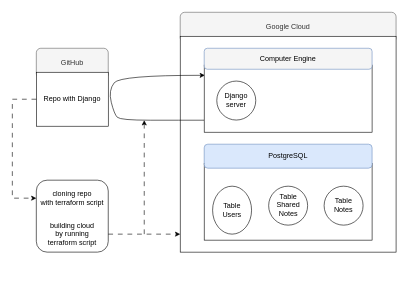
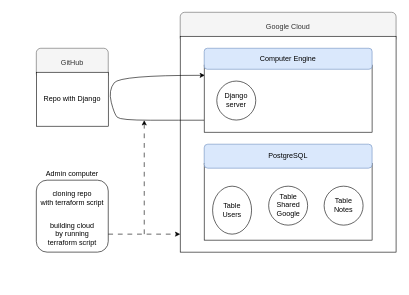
node "Computer Engine": fillcolor #f5f5f5 -> #dae8fc
node "Admin computer": added
edge "Repo with Django" -> "cloning repo with terraform script": removed
node "Table Shared Notes": label "Table Shared Notes" -> "Table Shared Google"
